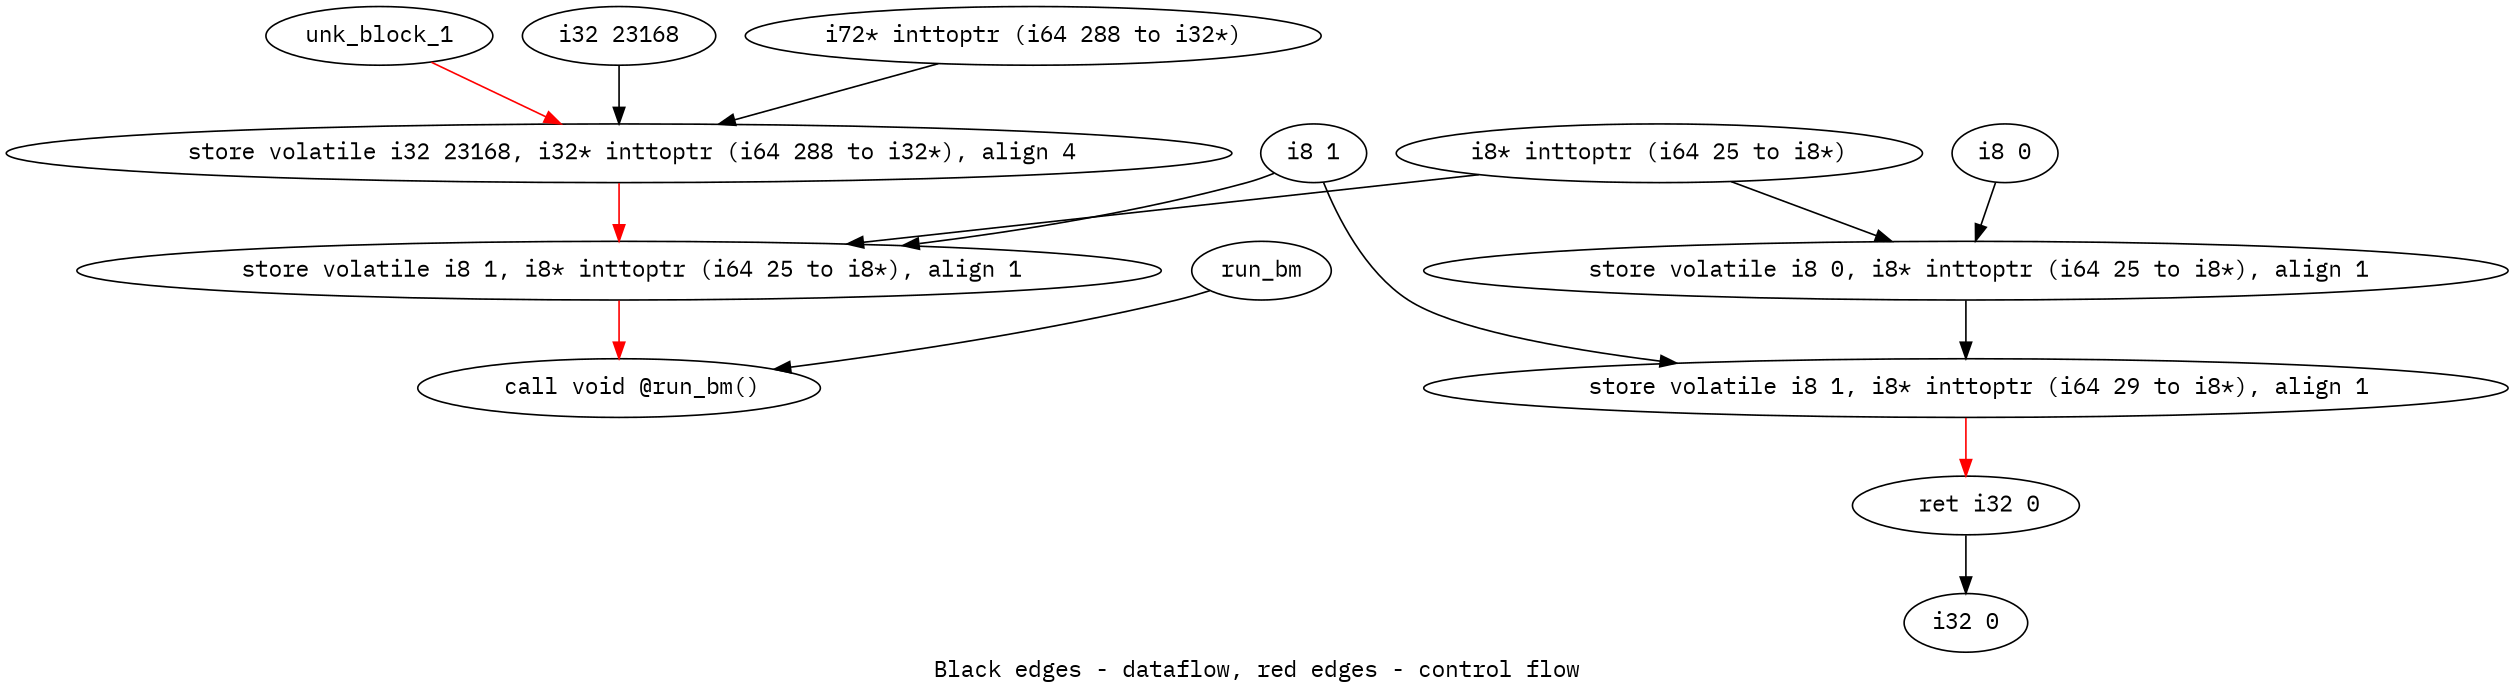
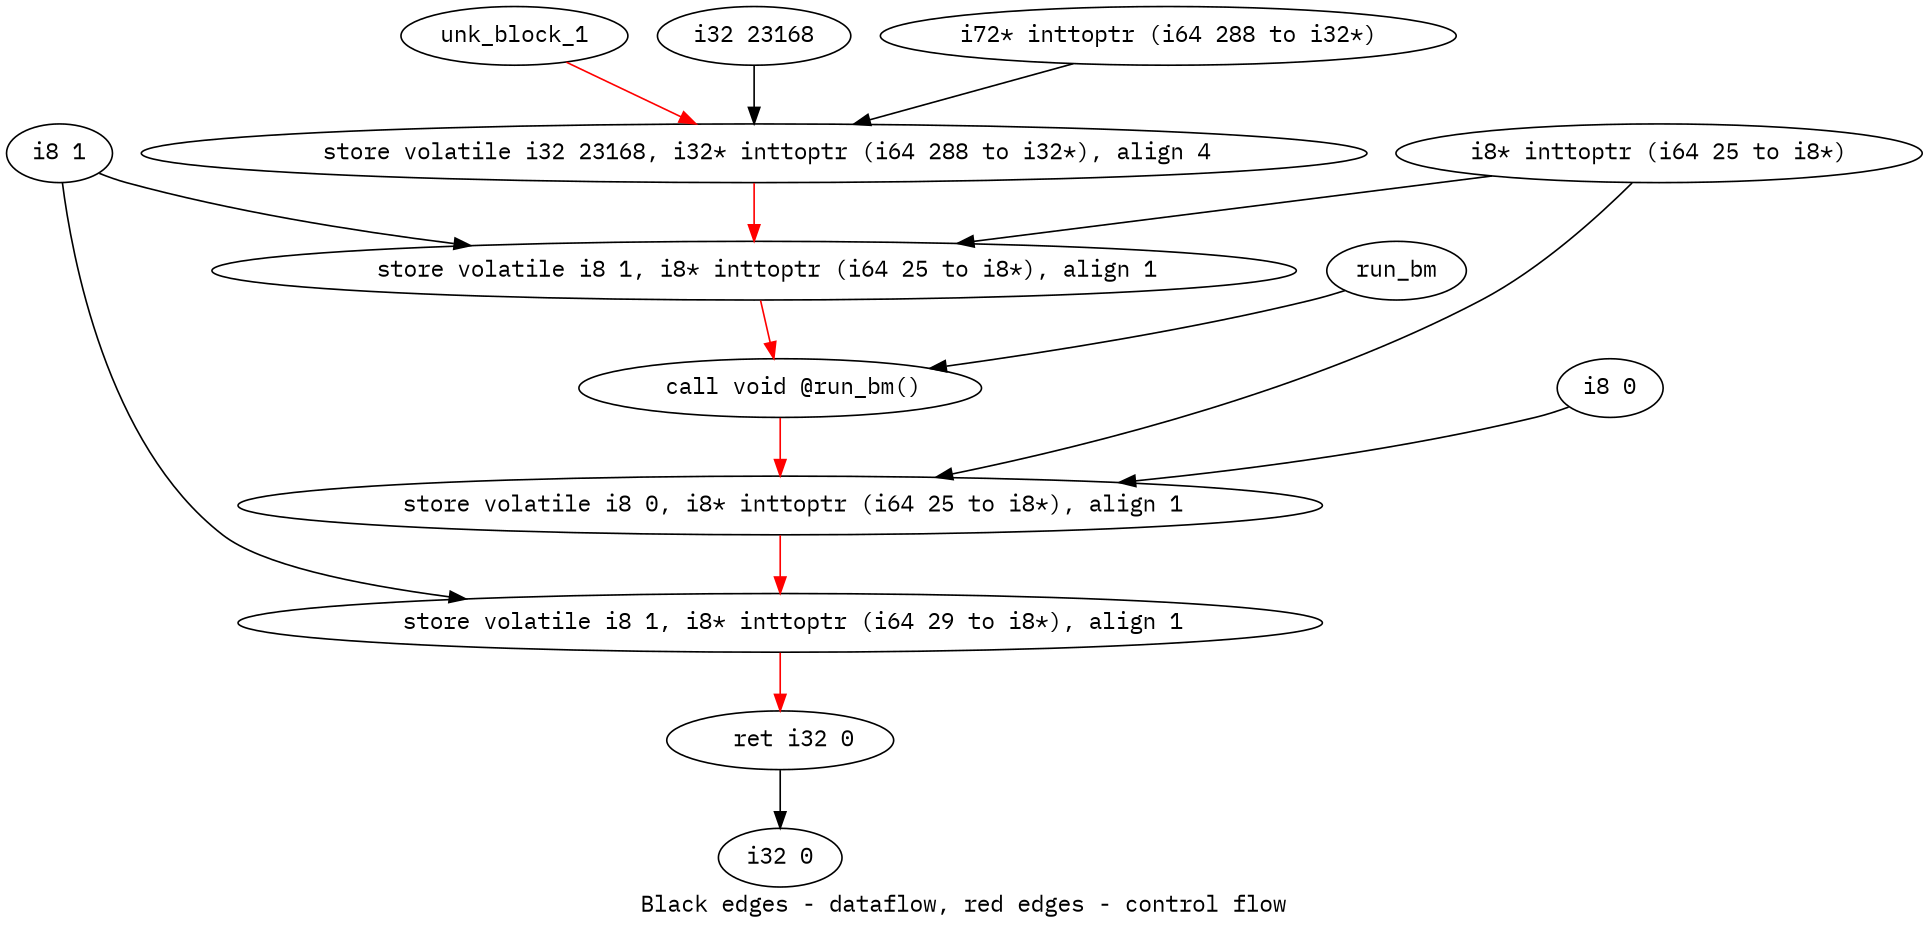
edge "store volatile i8 0, i8* inttoptr (i64 25 to i8*), align 1" -> "store volatile i8 1, i8* inttoptr (i64 29 to i8*), align 1": color black -> red
edge "call void @run_bm()" -> "store volatile i8 0, i8* inttoptr (i64 25 to i8*), align 1": added
